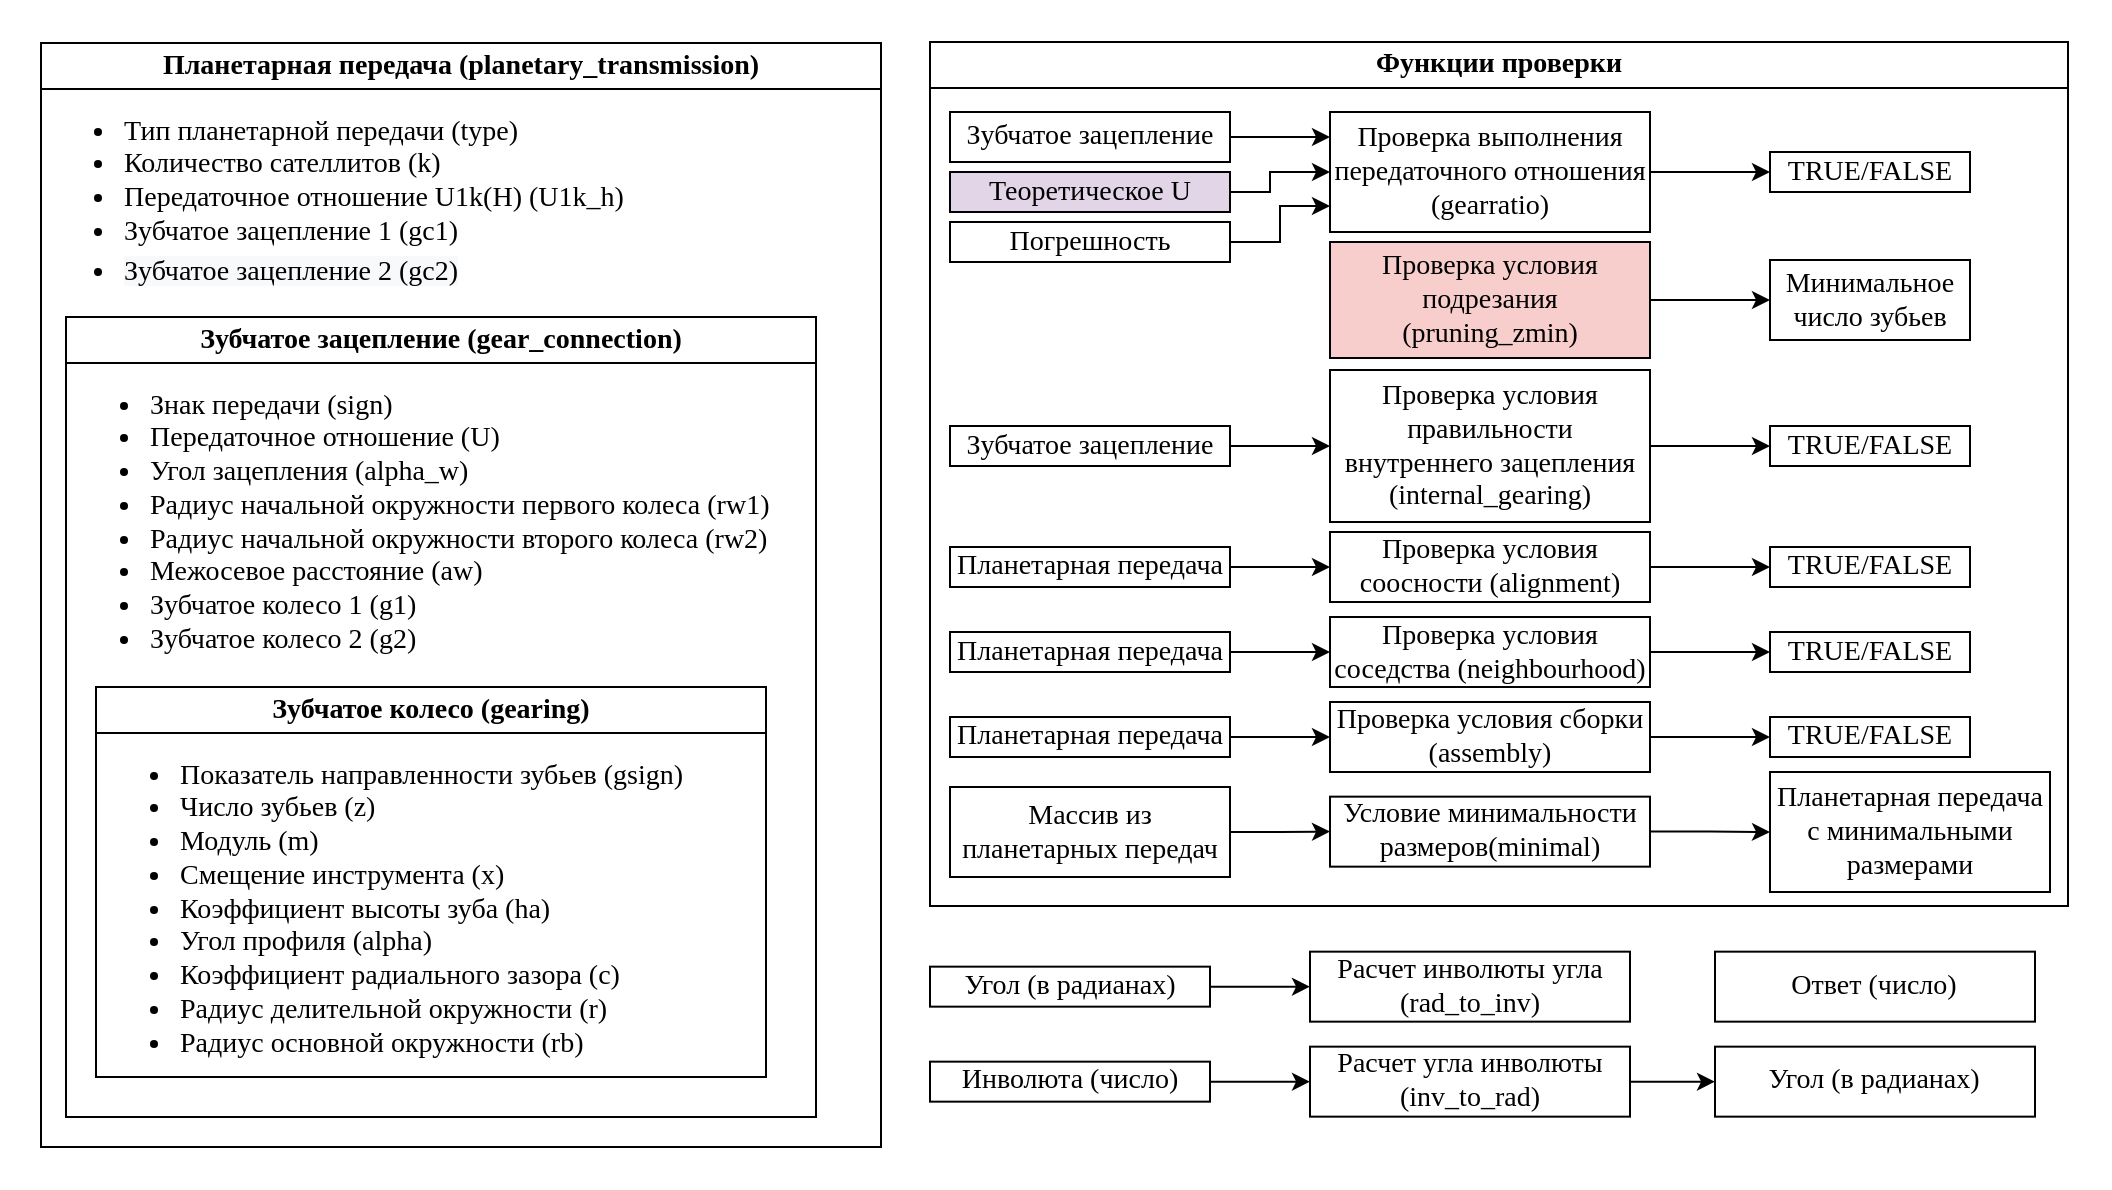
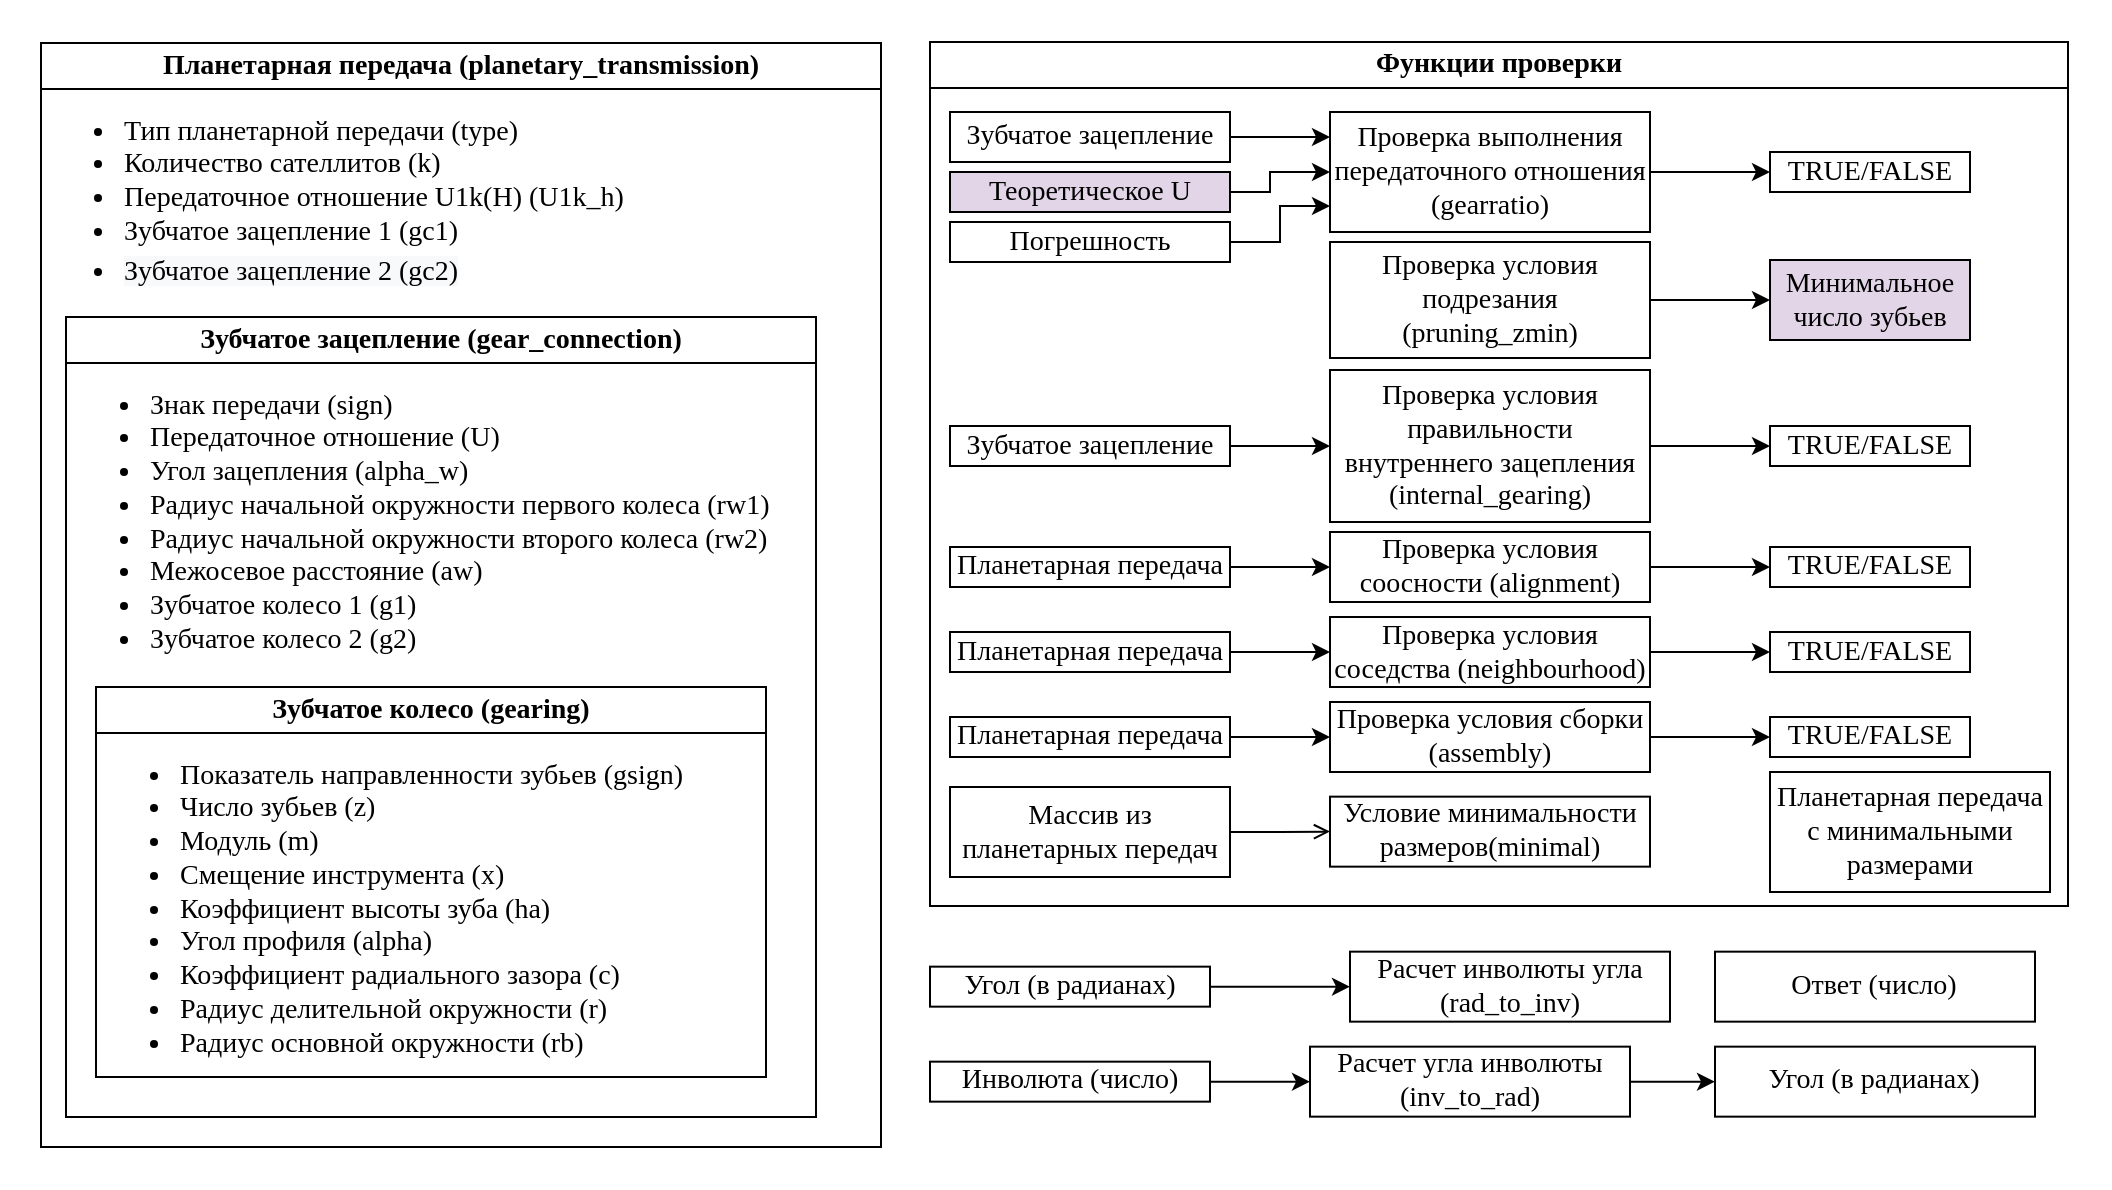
node "Проверка условия подрезания (pruning_zmin)": fillcolor #f8cecc -> #ffffff
node "Минимальное число зубьев": fillcolor #ffffff -> #e1d5e7
edge "Массив из планетарных передач" -> "Условие минимальности размеров(minimal)": arrowhead classic -> open
edge "Условие минимальности размеров(minimal)" -> "Планетарная передача с минимальными размерами": removed
node "Расчет инволюты угла (rad_to_inv)": moved (1470, 987) -> (1510, 987)
